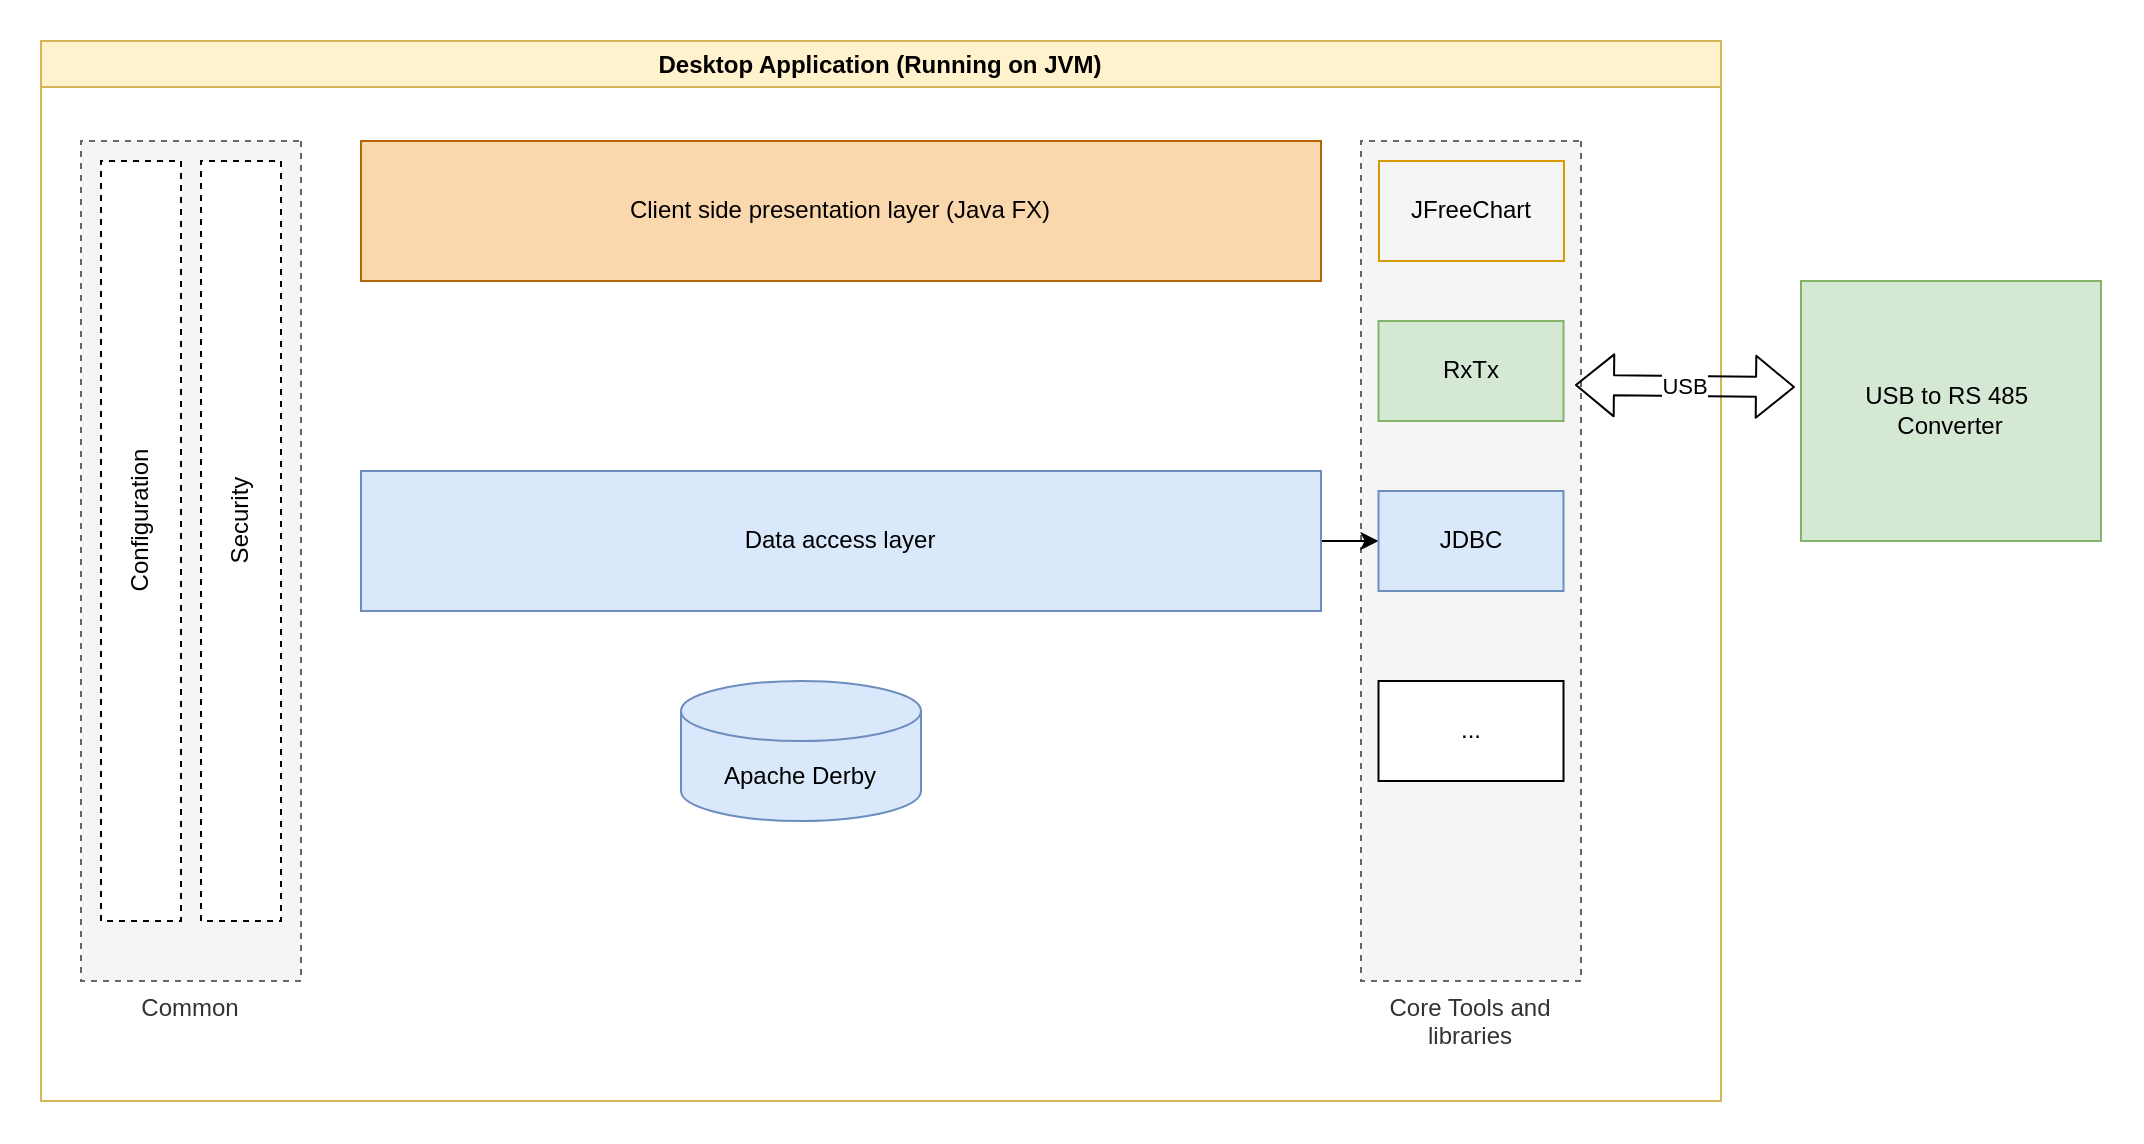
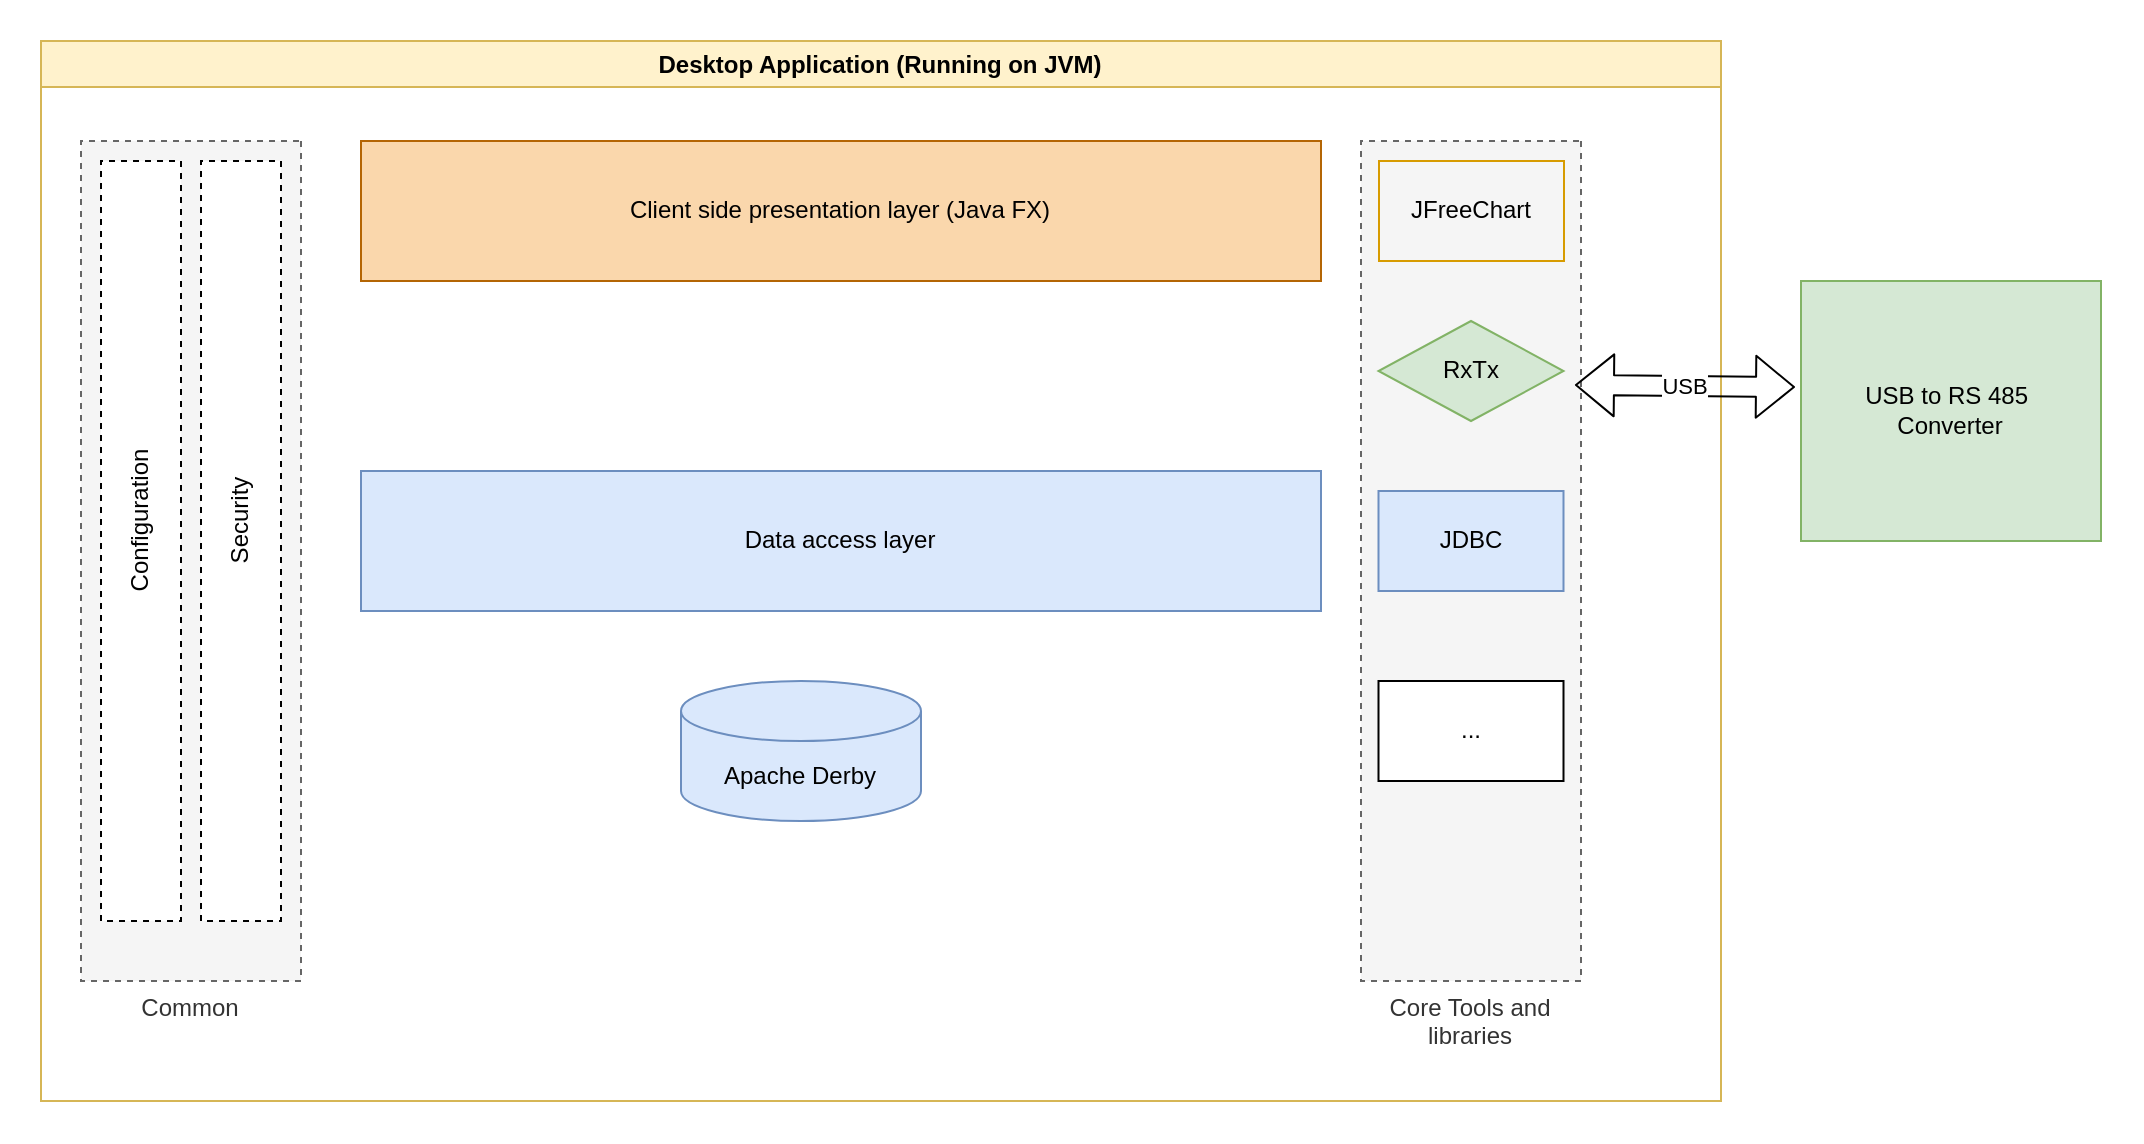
node "RxTx": shape rectangle -> diamond
edge "Data access layer" -> "JDBC": removed
